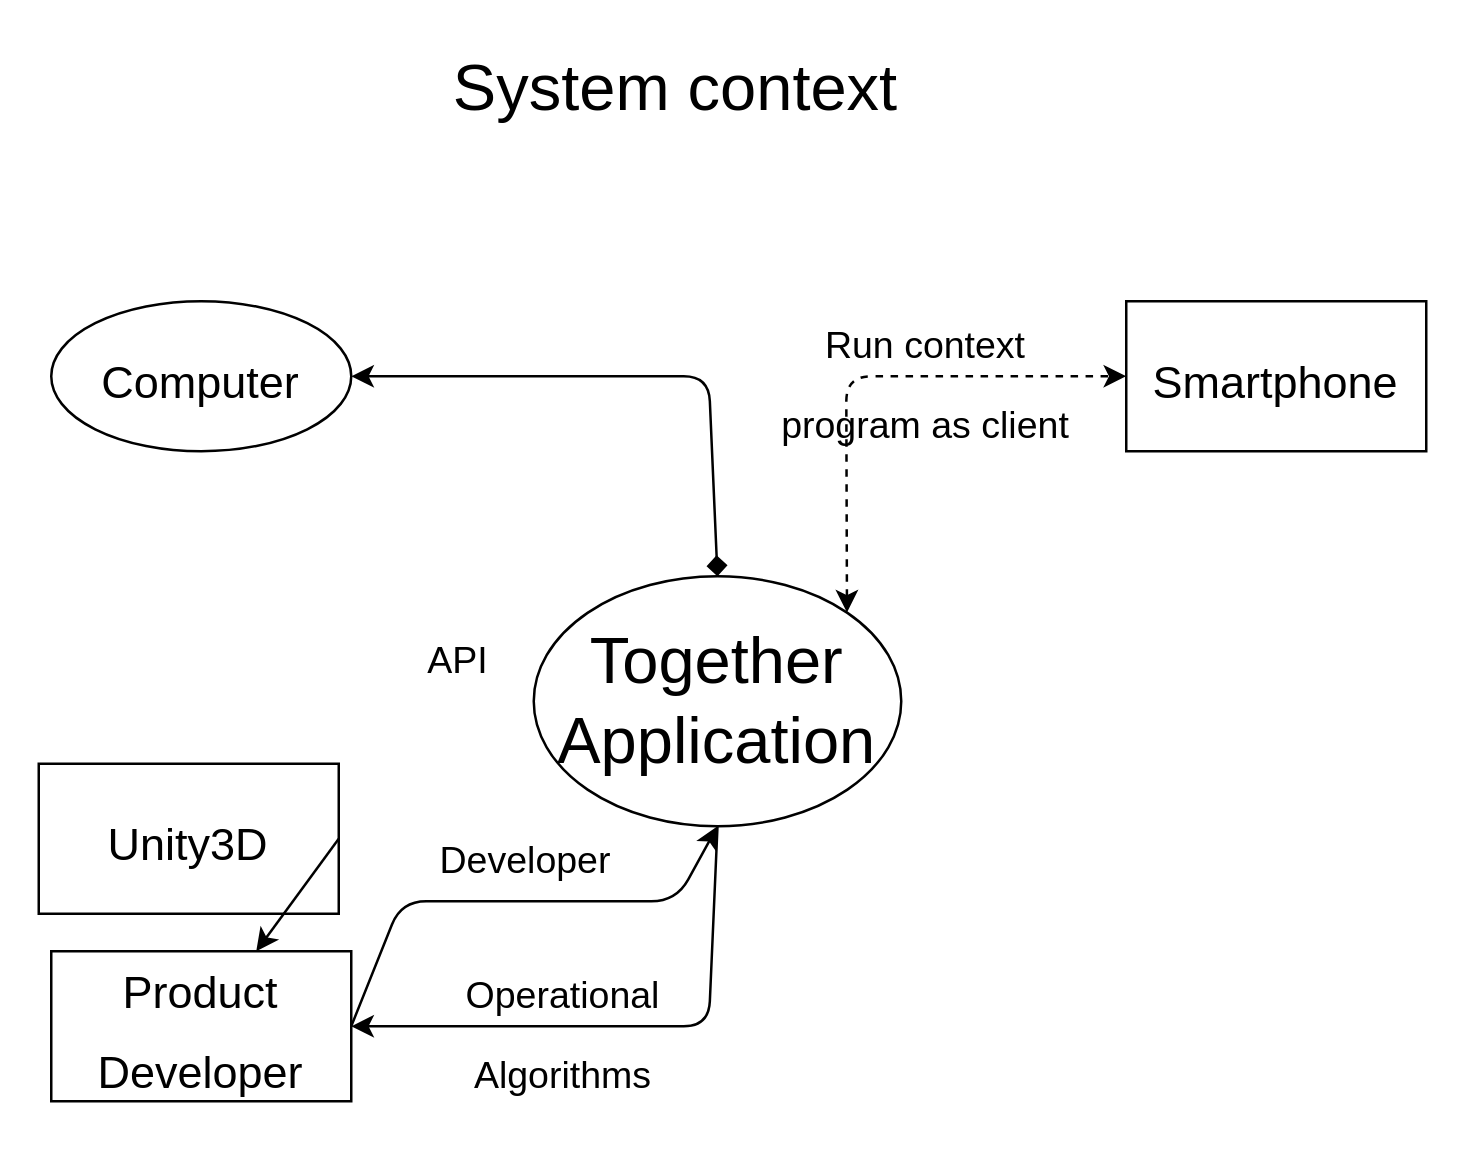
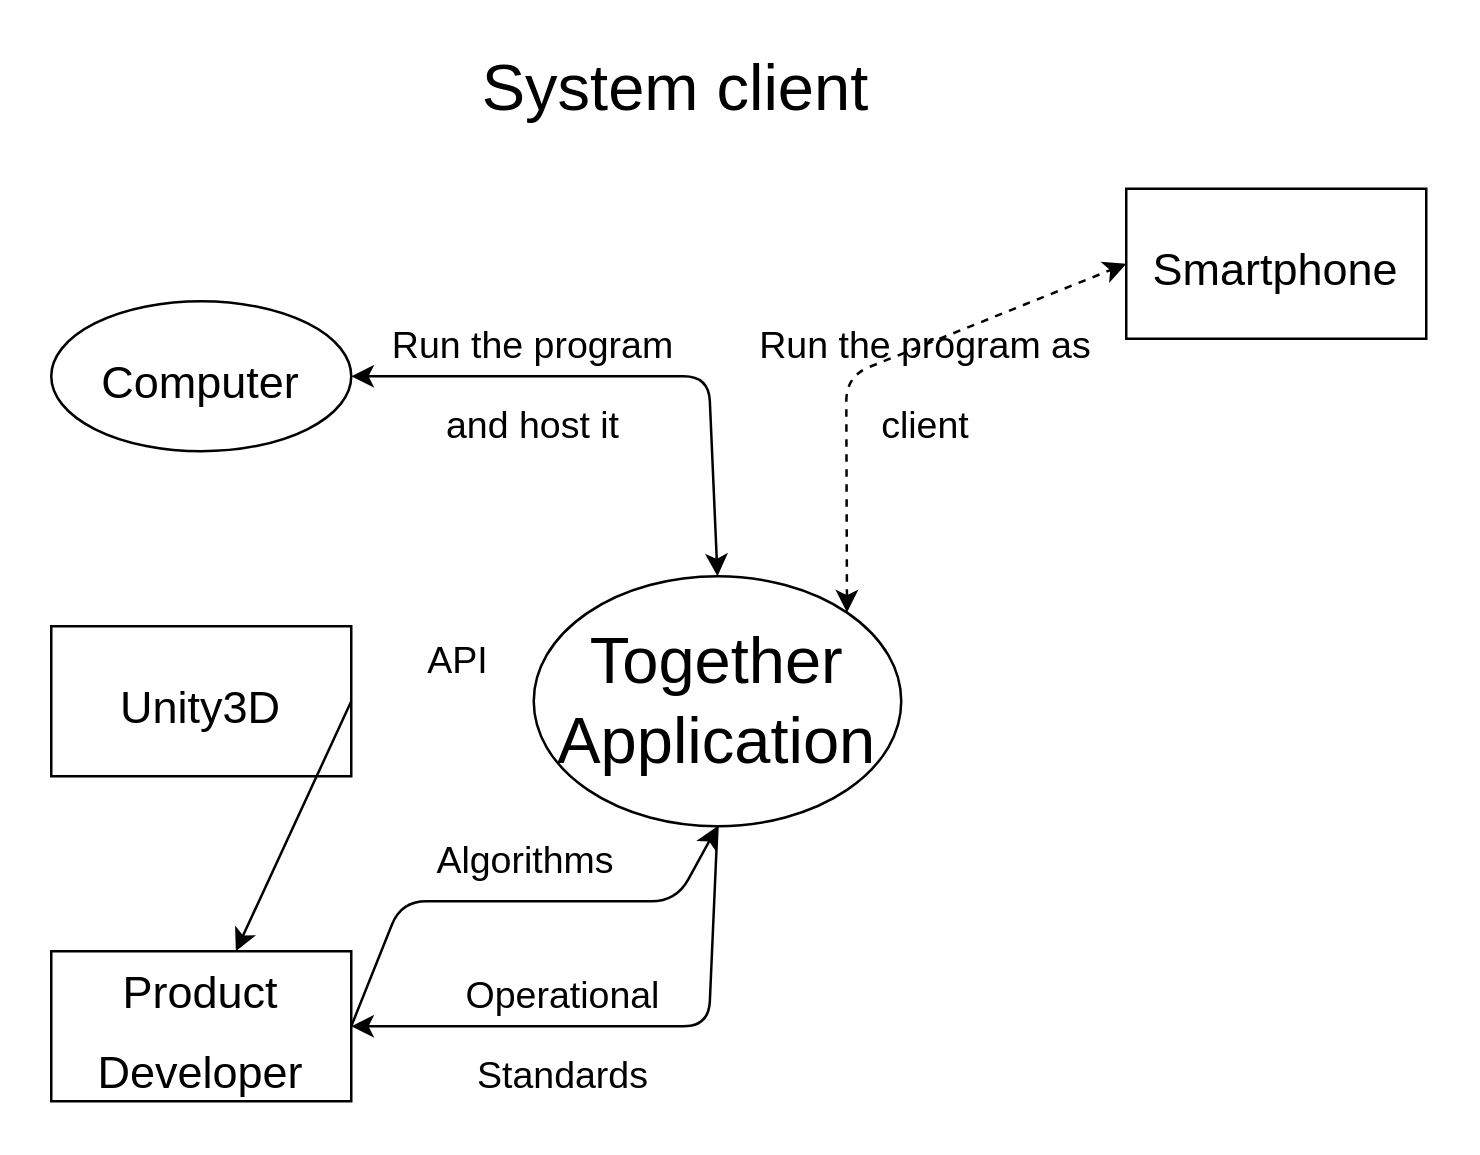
node "System context": label "System context" -> "System client"
node "Run the program and host it": added
node "Run context program as client": label "Run context program as client" -> "Run the program as client"
node "Smartphone": moved (1276, 376) -> (1276, 264)
edge "Computer" -- "Together Application": arrowhead diamond -> classic
node "Unity3D": moved (189, 839) -> (201, 701)
node "Developer": label "Developer" -> "Algorithms"
node "Operational Algorithms": label "Operational Algorithms" -> "Operational Standards"
